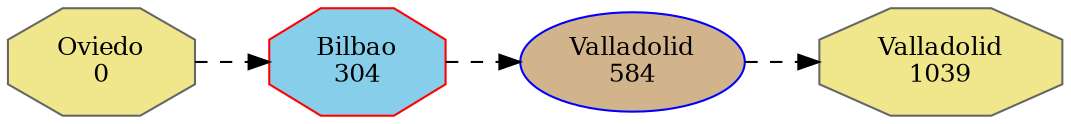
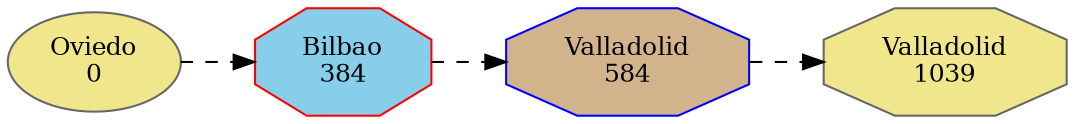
node "Oviedo 0": shape octagon -> ellipse
node "Bilbao 304": label "Bilbao 304" -> "Bilbao 384"
node "Valladolid 584": shape ellipse -> octagon
